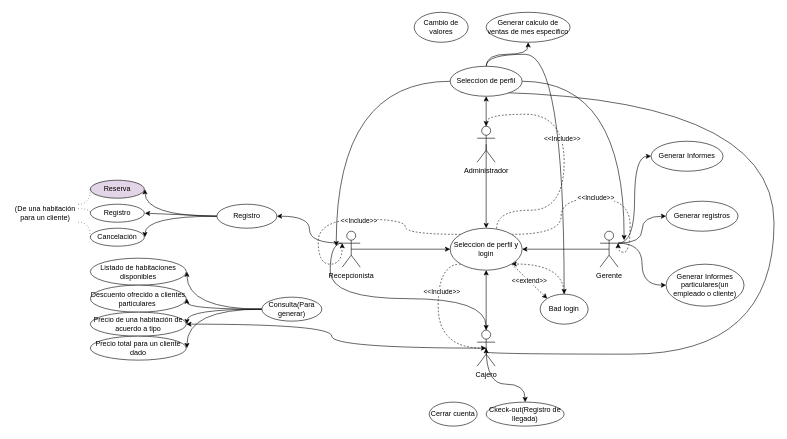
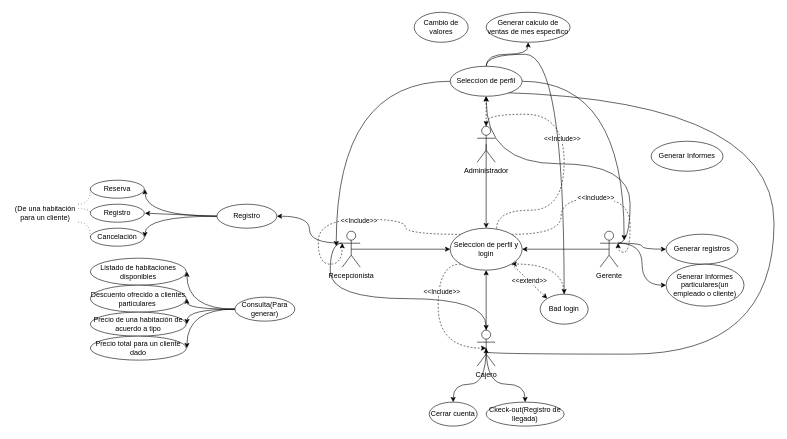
edge "Administrador" -> "Seleccion de perfil": style solid -> dashed
node "Reserva": fillcolor #e1d5e7 -> #ffffff
edge "Gerente" -> "Generar Informes": now "Gerente" -> "Seleccion de perfil"
node "Generar registros": moved (702, 216) -> (702, 249)
node "Consulta(Para generar)": moved (292, 309) -> (265, 309)
edge "Cajero" -> "Precio de una habitación de acuerdo a tipo": now "Cajero" -> "Cerrar cuenta"
